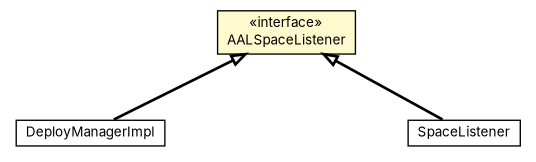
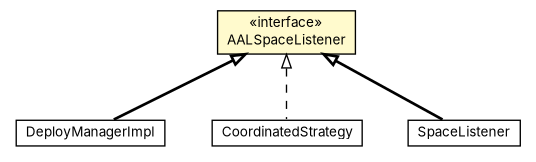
node "CoordinatedStrategy": added
